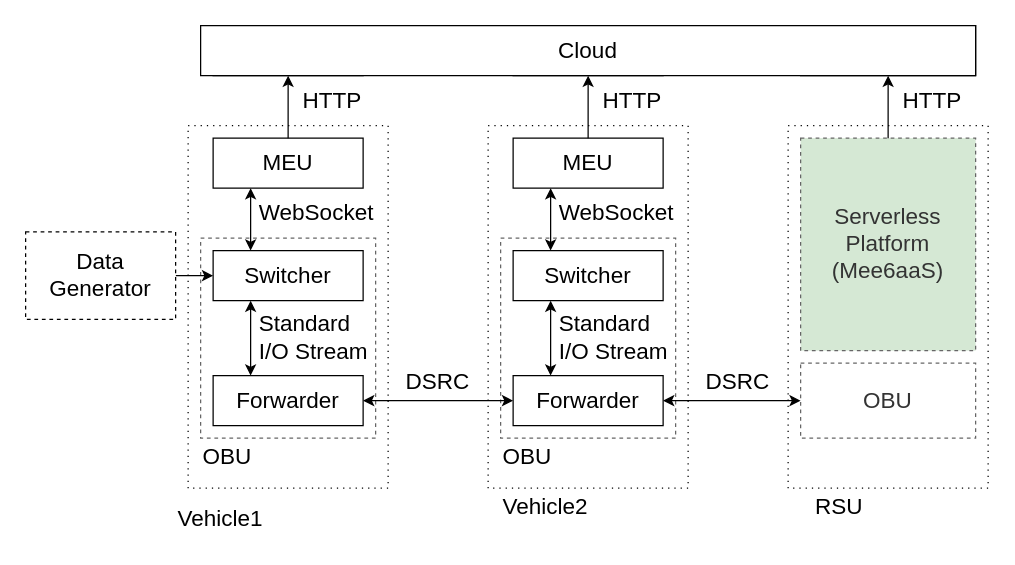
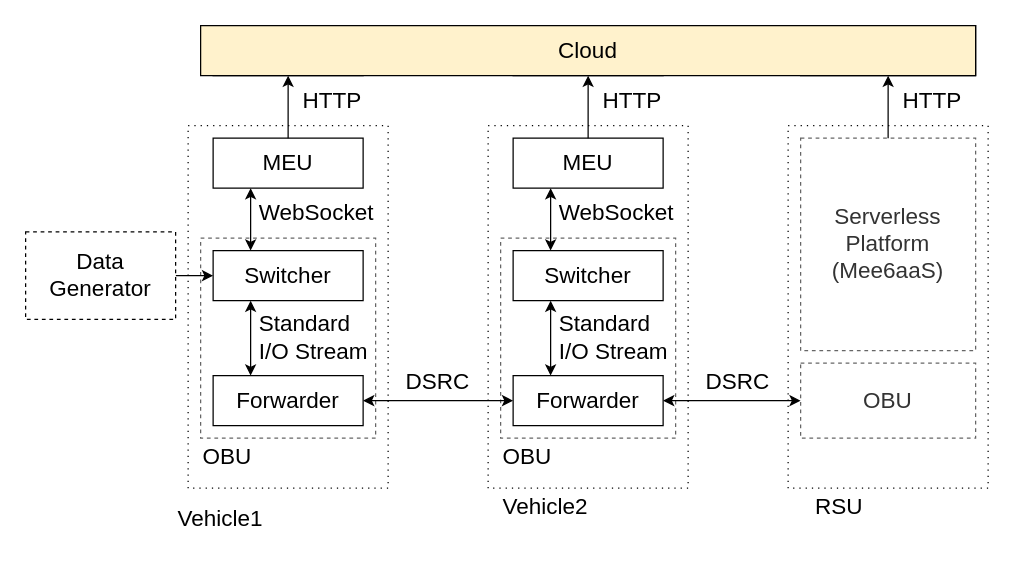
node "Cloud": fillcolor #ffffff -> #fff2cc
node "Serverless Platform (Mee6aaS)": fillcolor #d5e8d4 -> #ffffff
